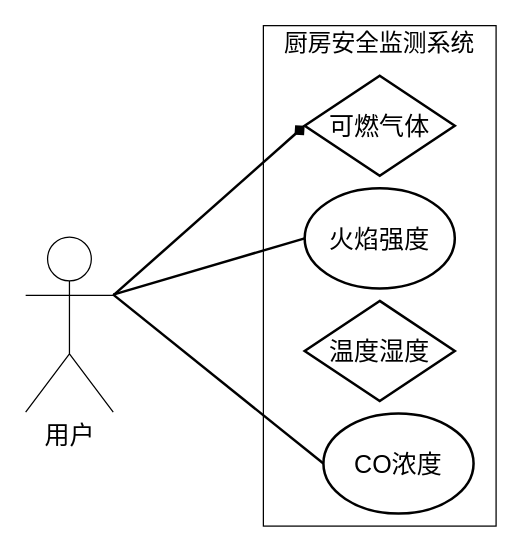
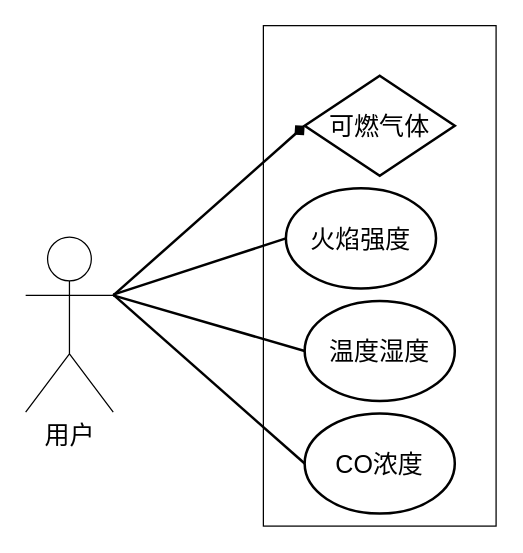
node "厨房安全监测系统": removed
node "火焰强度": moved (379, 238) -> (361, 238)
edge "用户" -- "温度湿度": added
node "温度湿度": shape diamond -> ellipse
node "CO浓度": moved (398, 463) -> (379, 463)
